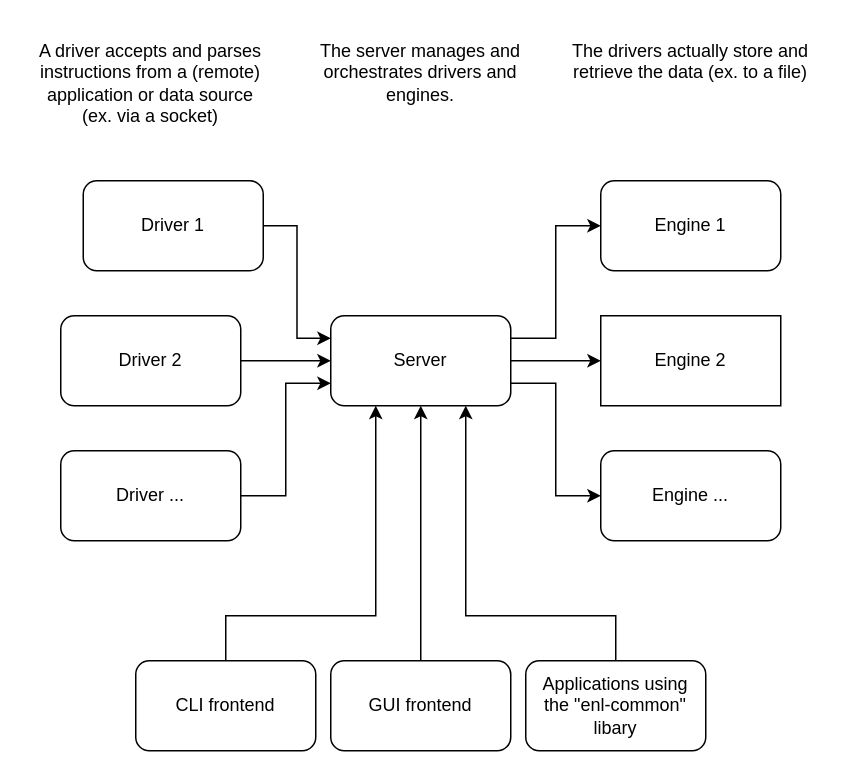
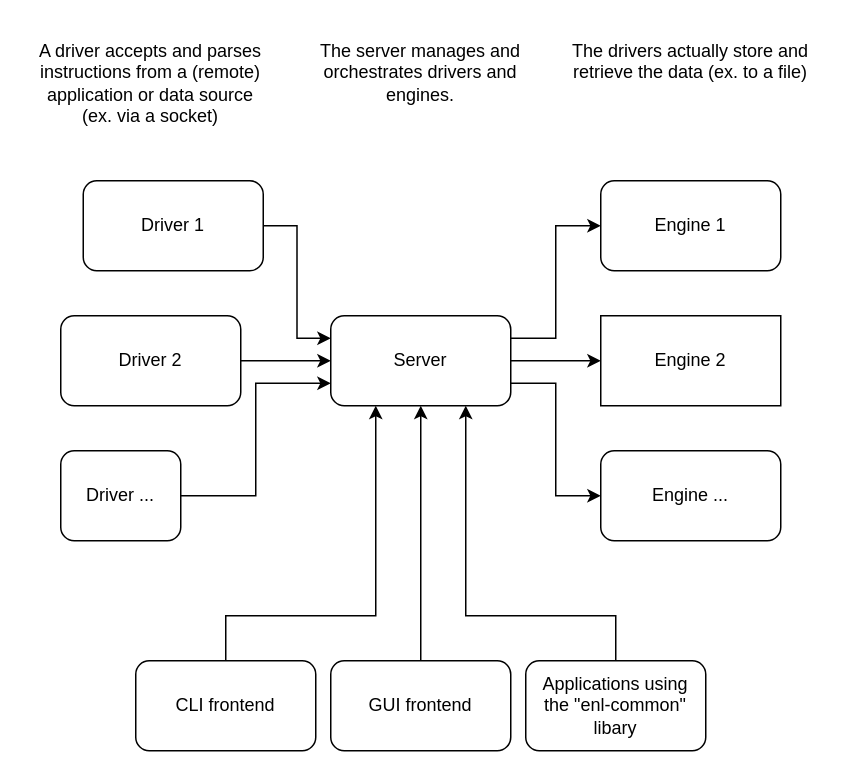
node "Driver ...": size 180x90 -> 120x90
